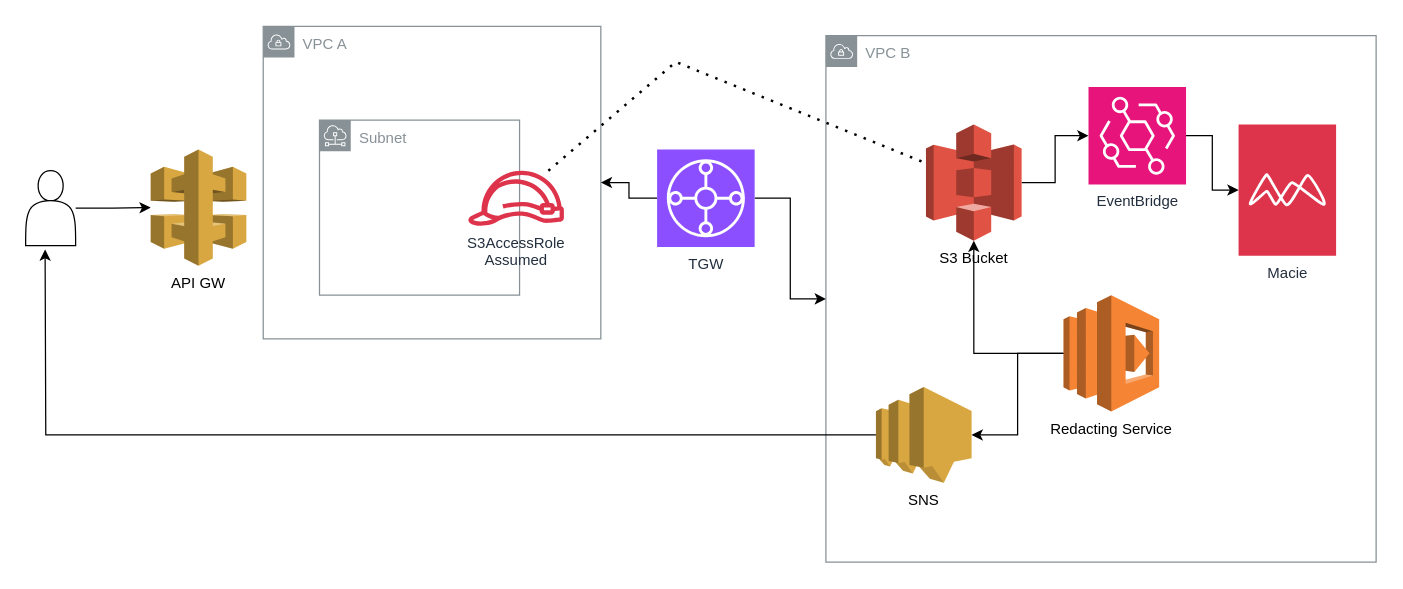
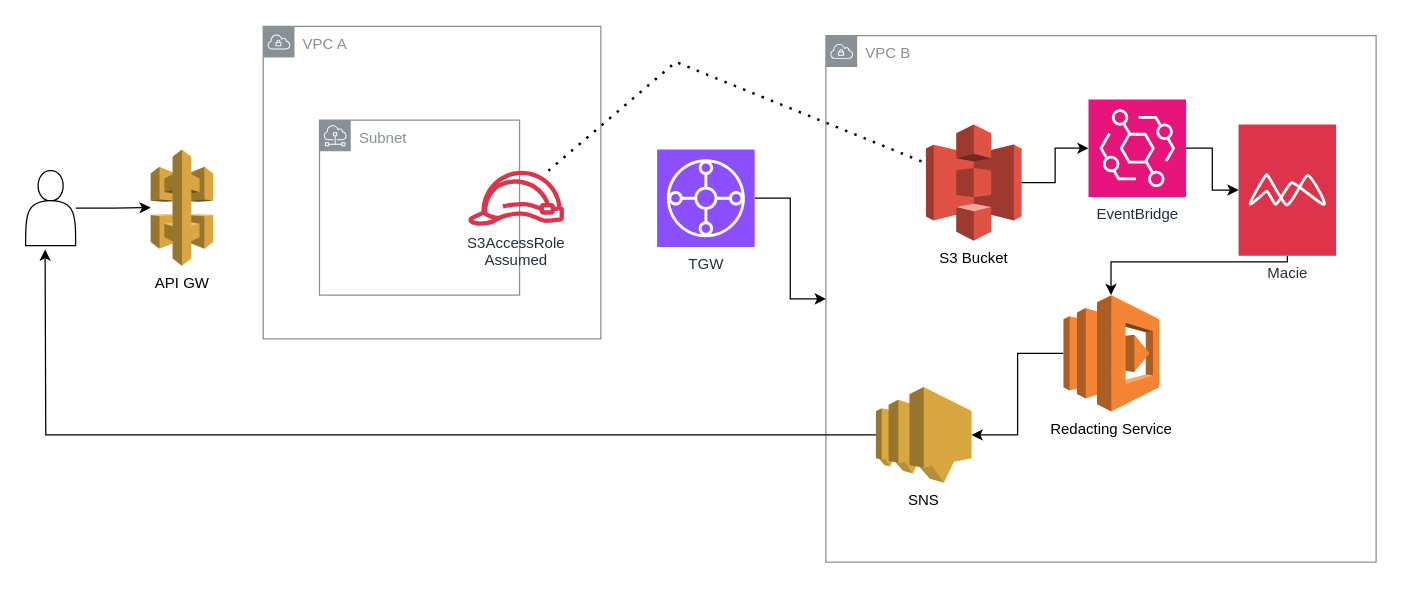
node "EventBridge": moved (1137, 136) -> (1137, 148)
edge "TGW" -> "VPC A": removed
node "API GW": size 96x116 -> 63x116
edge "Macie" -> "Redacting Service": added
edge "Redacting Service" -> "S3 Bucket": removed
